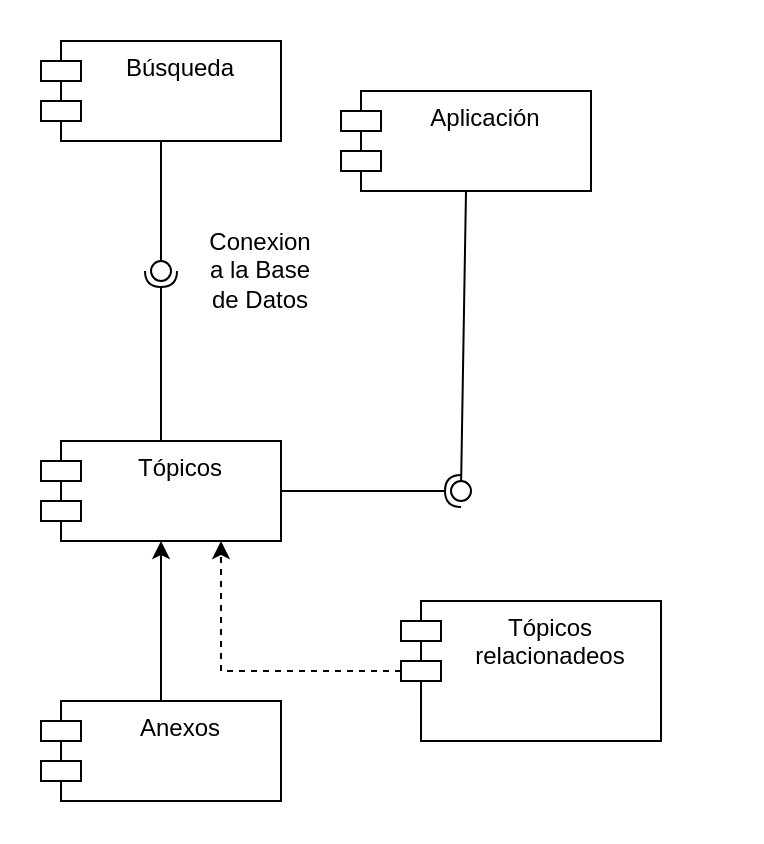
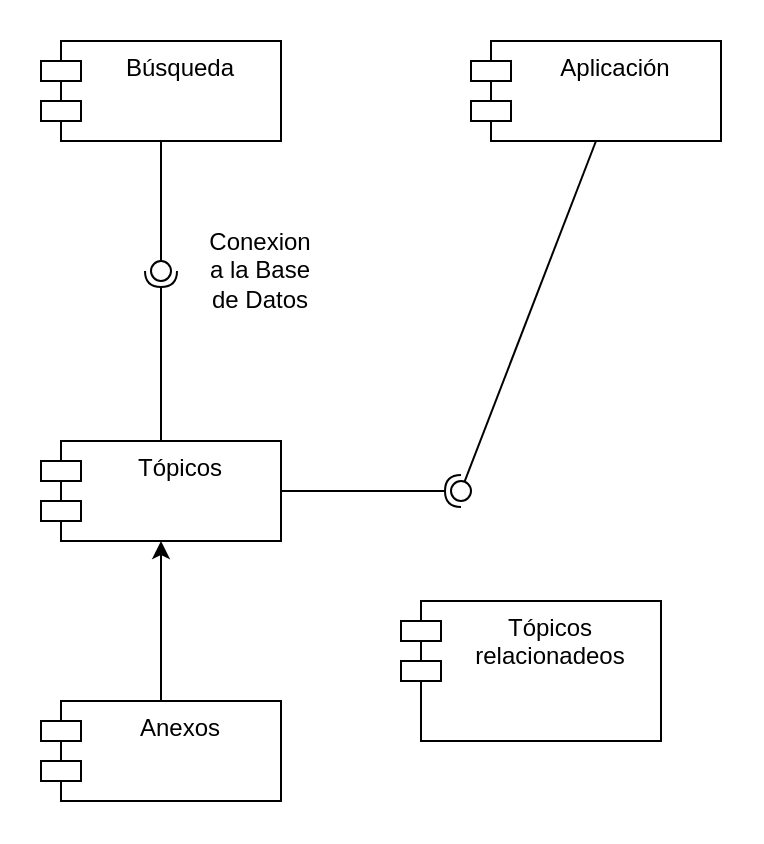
node "Aplicación": moved (466, 141) -> (596, 91)
edge "Tópicos relacionadeos" -> "Tópicos": removed
